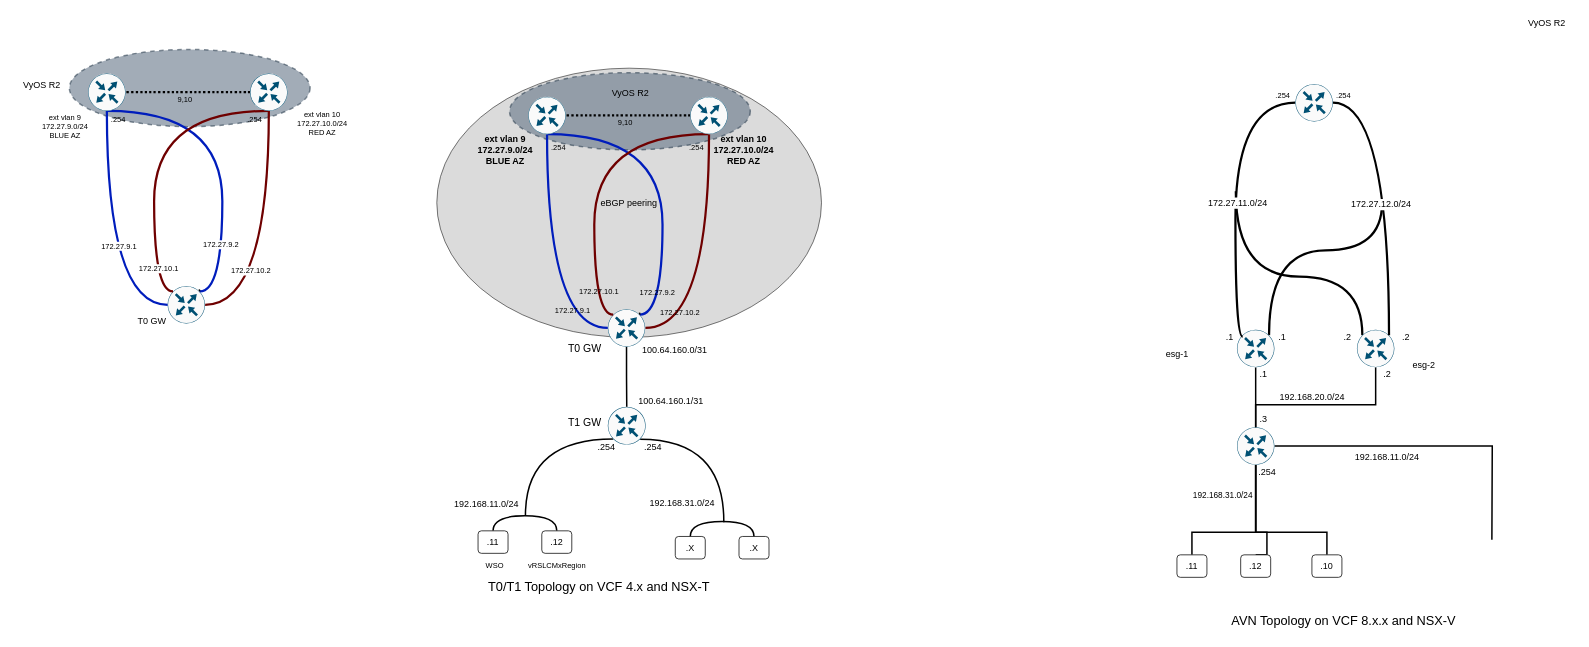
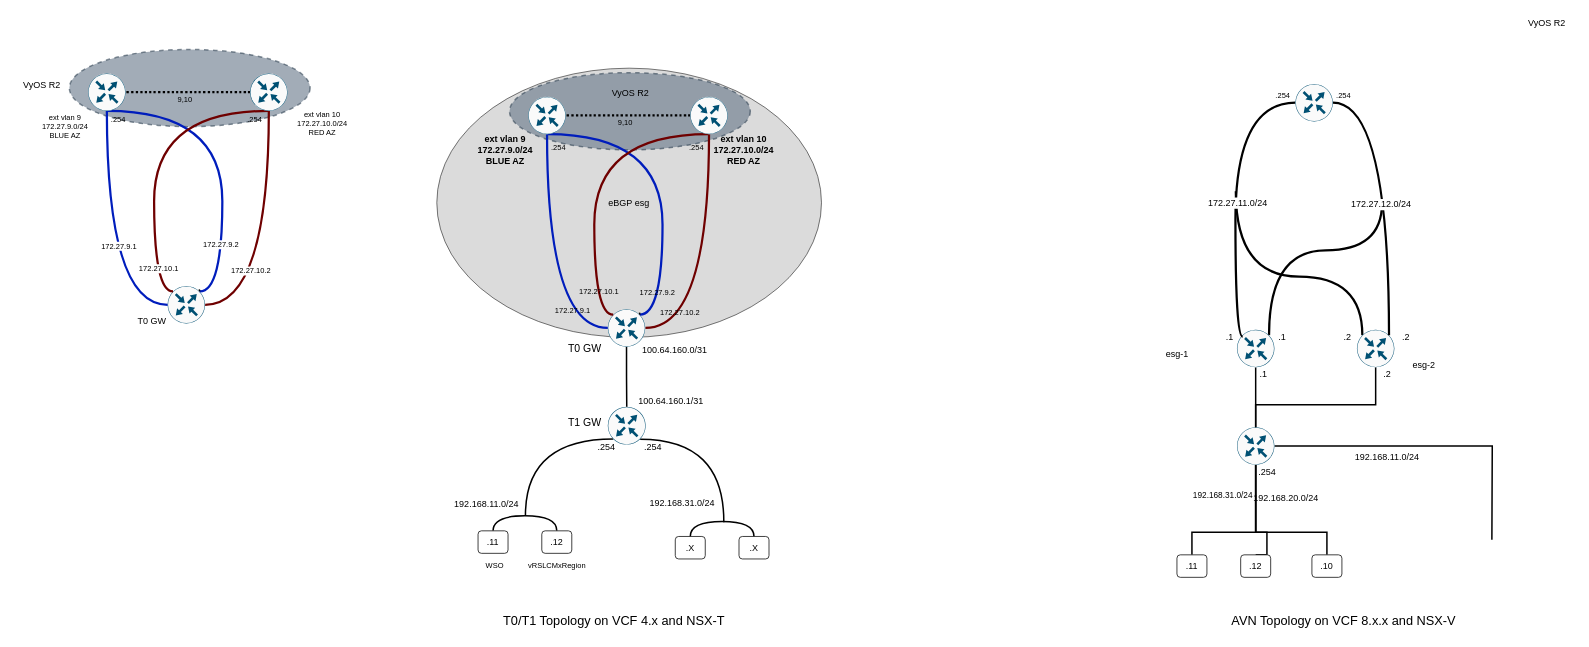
node "eBGP peering": label "eBGP peering" -> "eBGP esg"
node "192.168.20.0/24": moved (1312, 397) -> (1286, 498)
node ".3": removed
node "T0/T1 Topology on VCF 4.x and NSX-T": moved (599, 588) -> (614, 621)
